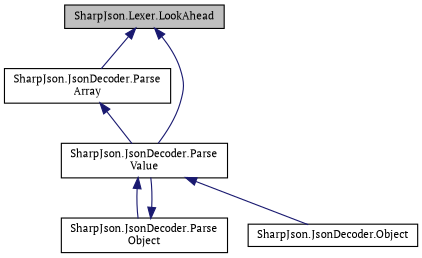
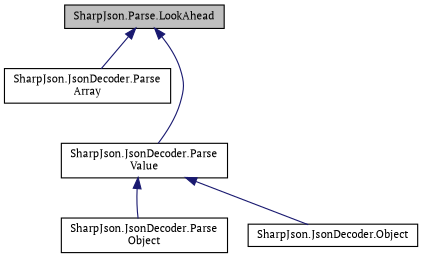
node "SharpJson.Lexer.LookAhead": label "SharpJson.Lexer.LookAhead" -> "SharpJson.Parse.LookAhead"
edge "SharpJson.JsonDecoder.Parse Value" -> "SharpJson.JsonDecoder.Parse Array": removed
edge "SharpJson.JsonDecoder.Parse Value" -> "SharpJson.JsonDecoder.Parse Object": removed
